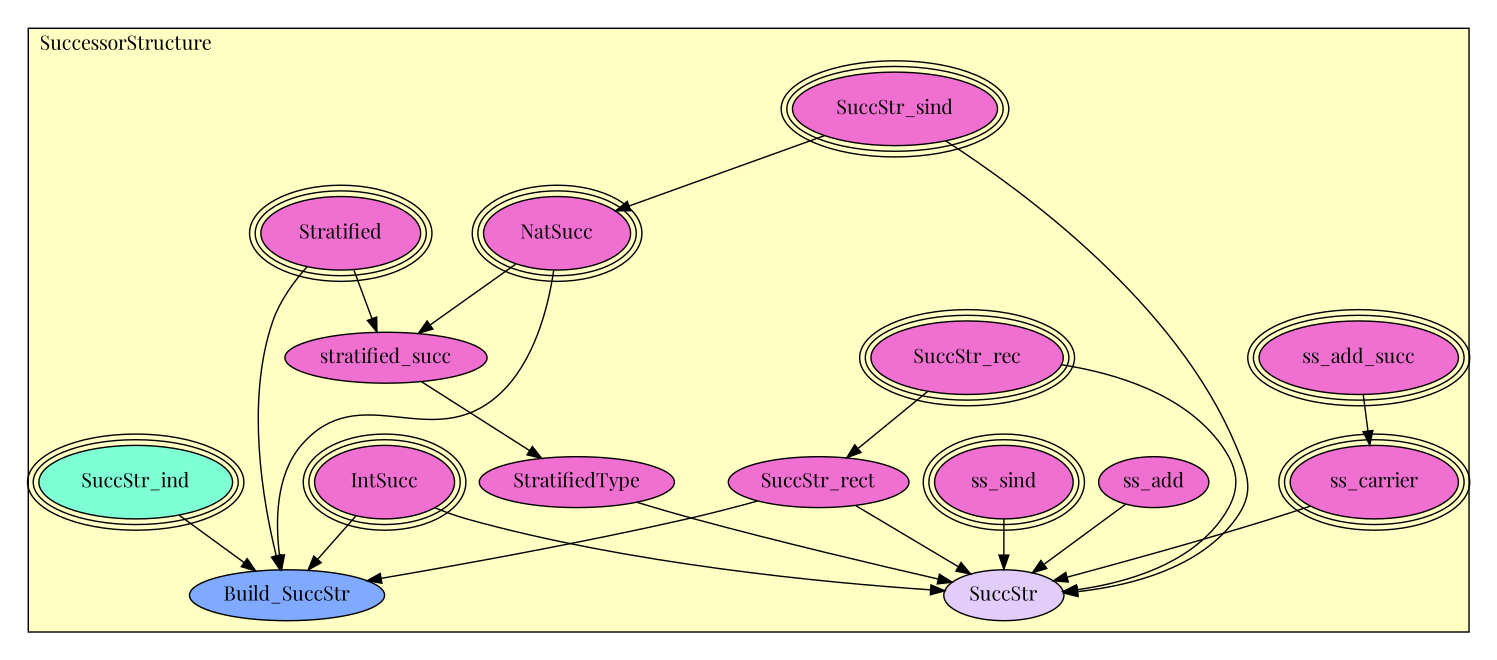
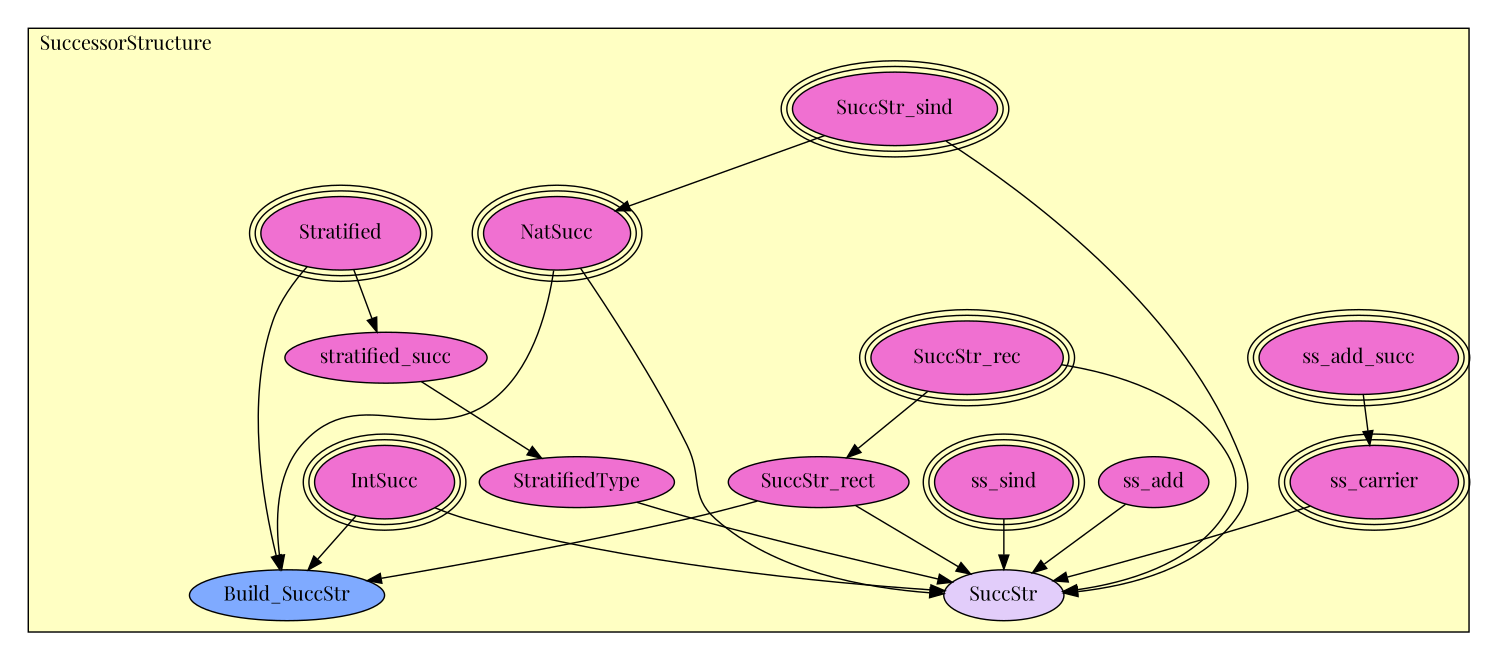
edge "NatSucc" -> "stratified_succ": now "NatSucc" -> "SuccStr"
node "SuccStr_ind": removed
